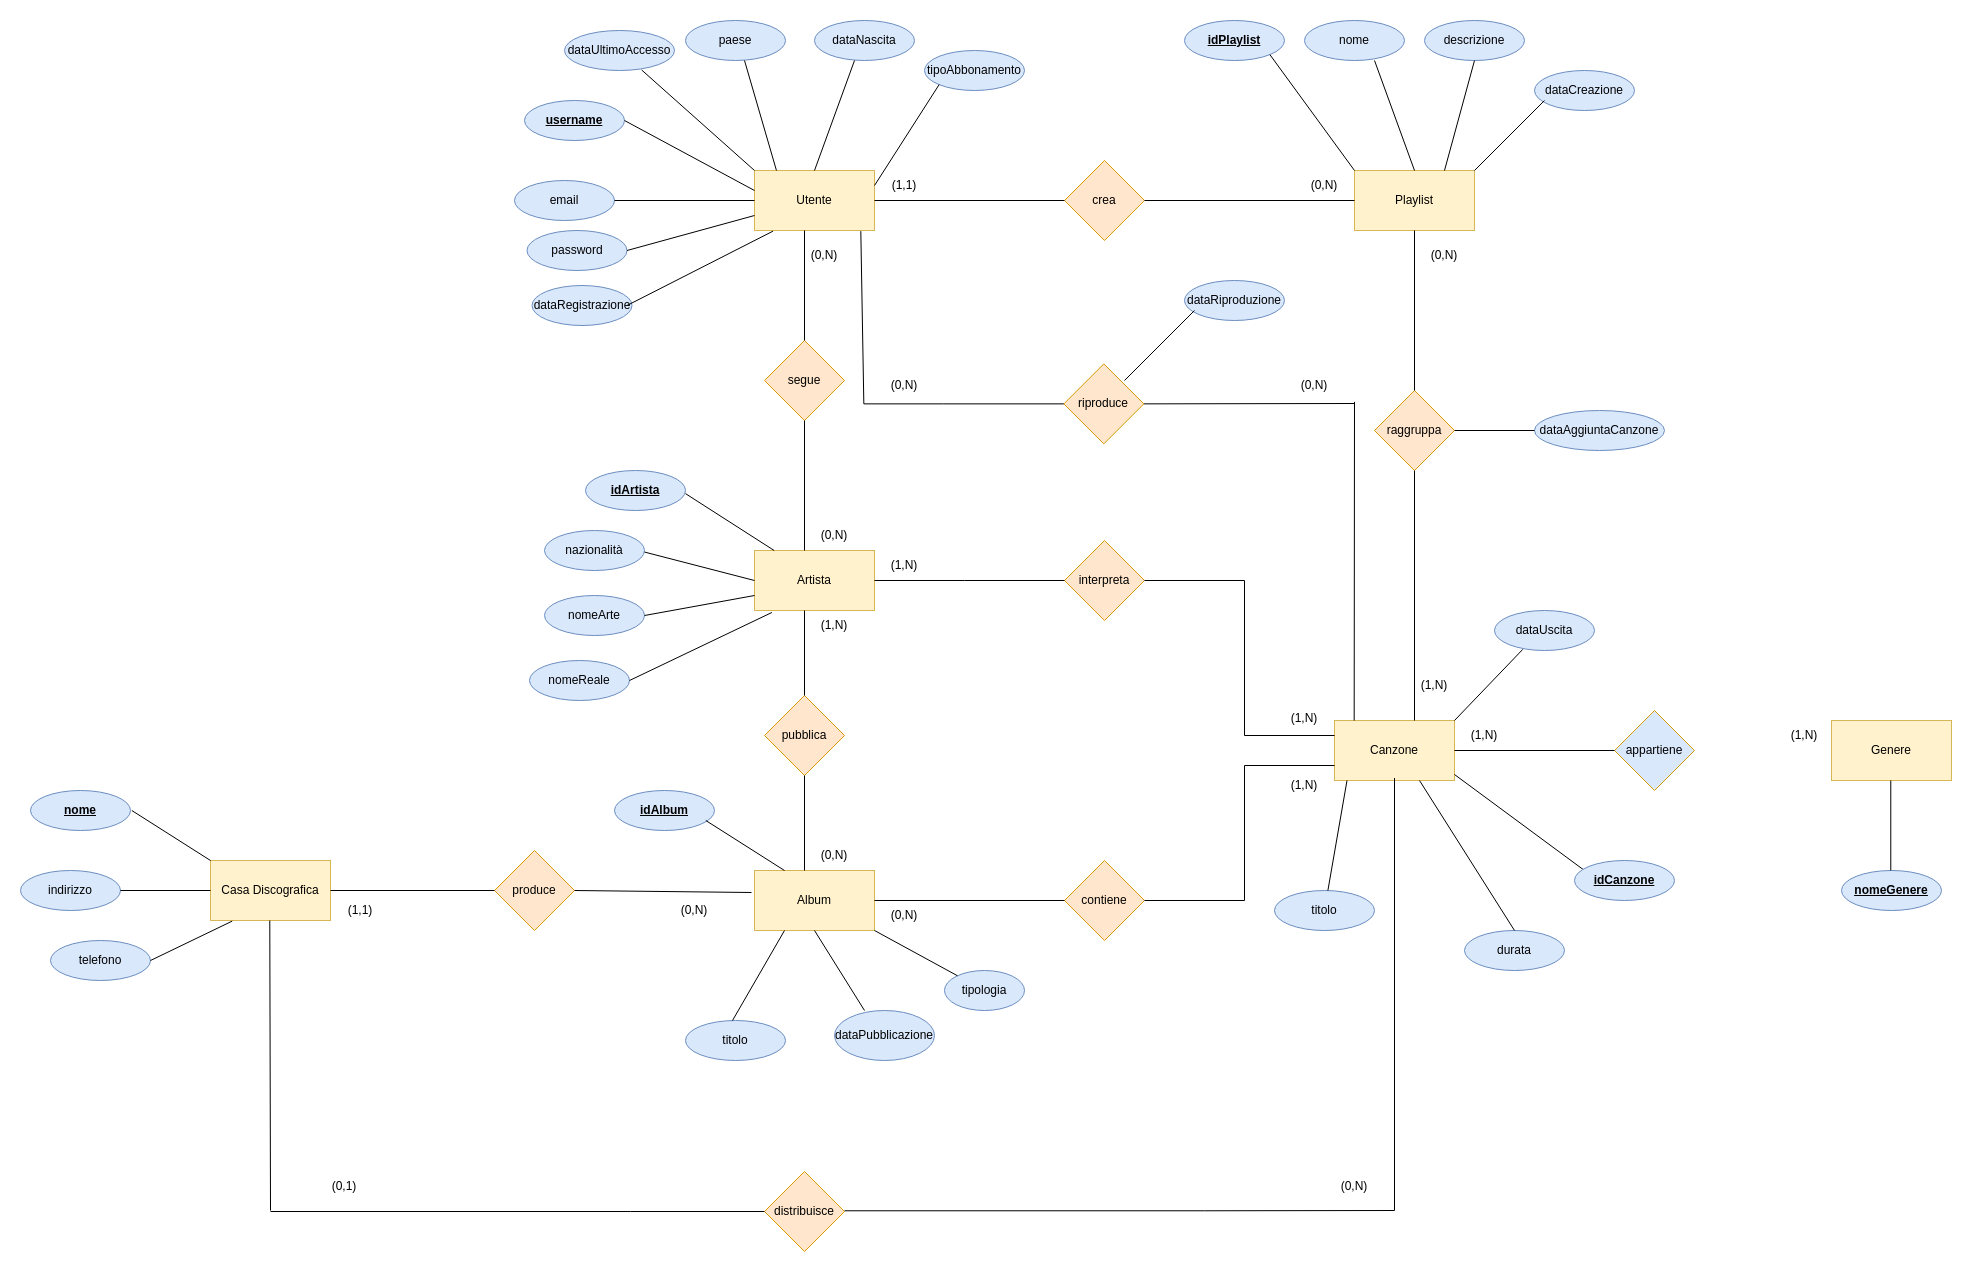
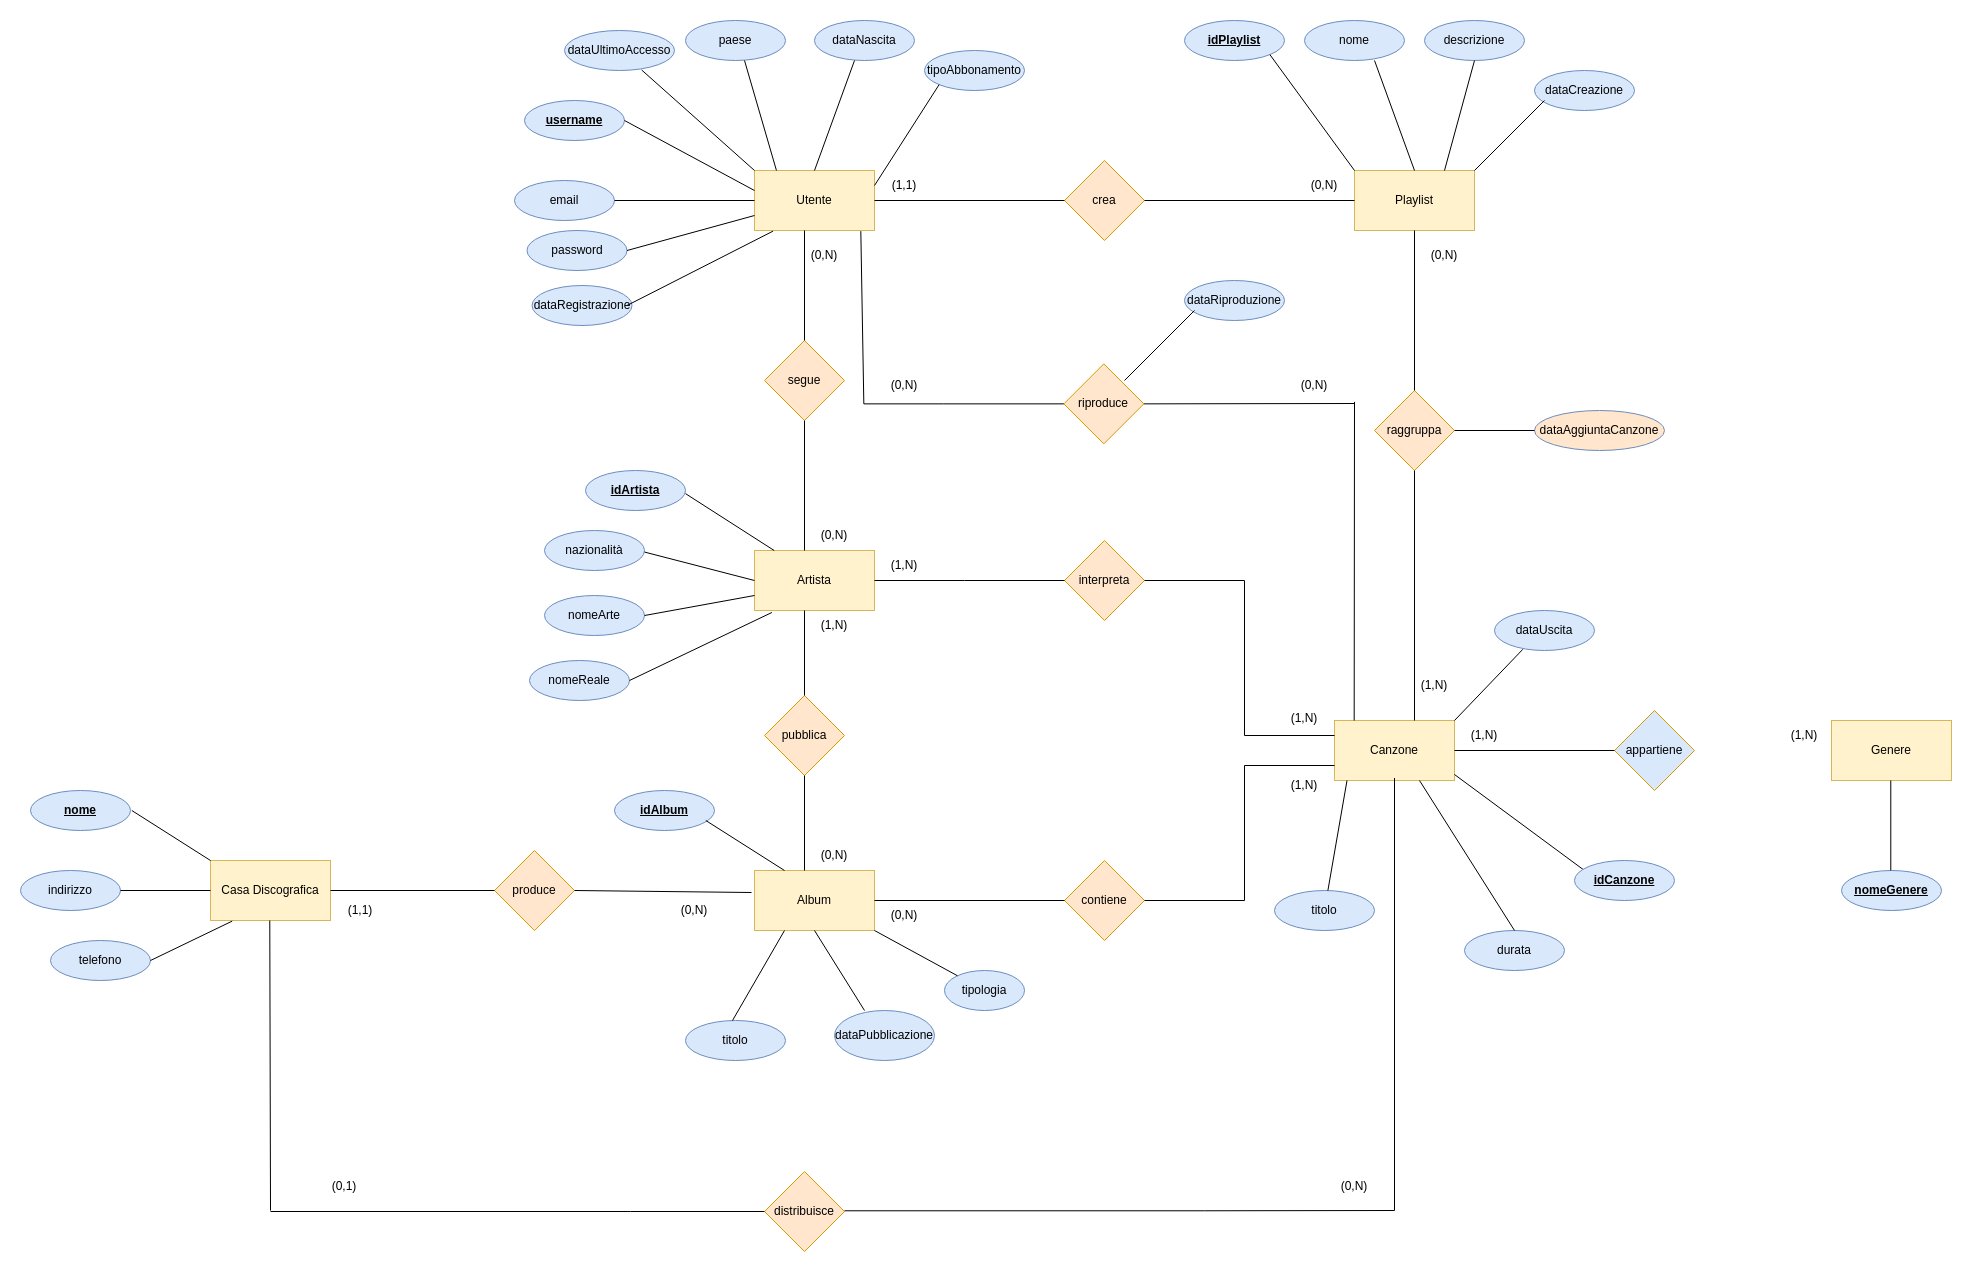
node "dataAggiuntaCanzone": fillcolor #dae8fc -> #ffe6cc
